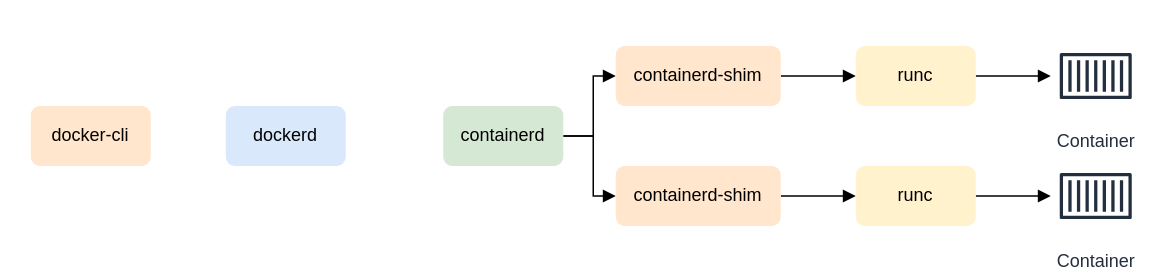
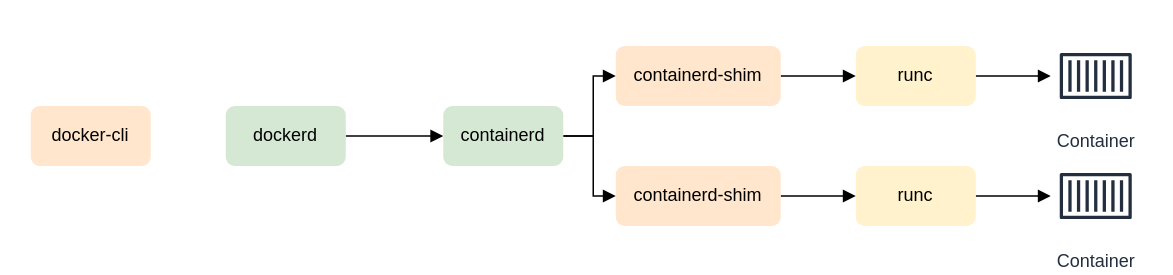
node "dockerd": fillcolor #dae8fc -> #d5e8d4
edge "dockerd" -> "containerd": added
